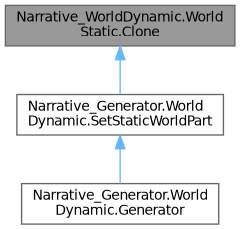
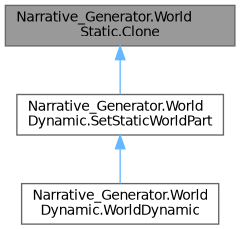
node "Narrative_WorldDynamic.World Static.Clone": label "Narrative_WorldDynamic.World Static.Clone" -> "Narrative_Generator.World Static.Clone"
node "Narrative_Generator.World Dynamic.Generator": label "Narrative_Generator.World Dynamic.Generator" -> "Narrative_Generator.World Dynamic.WorldDynamic"
